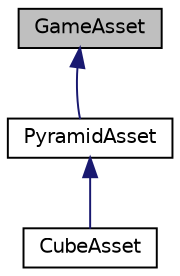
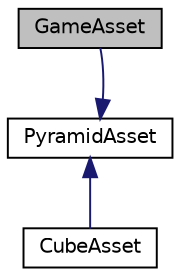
edge "PyramidAsset" -> "GameAsset": reversed
